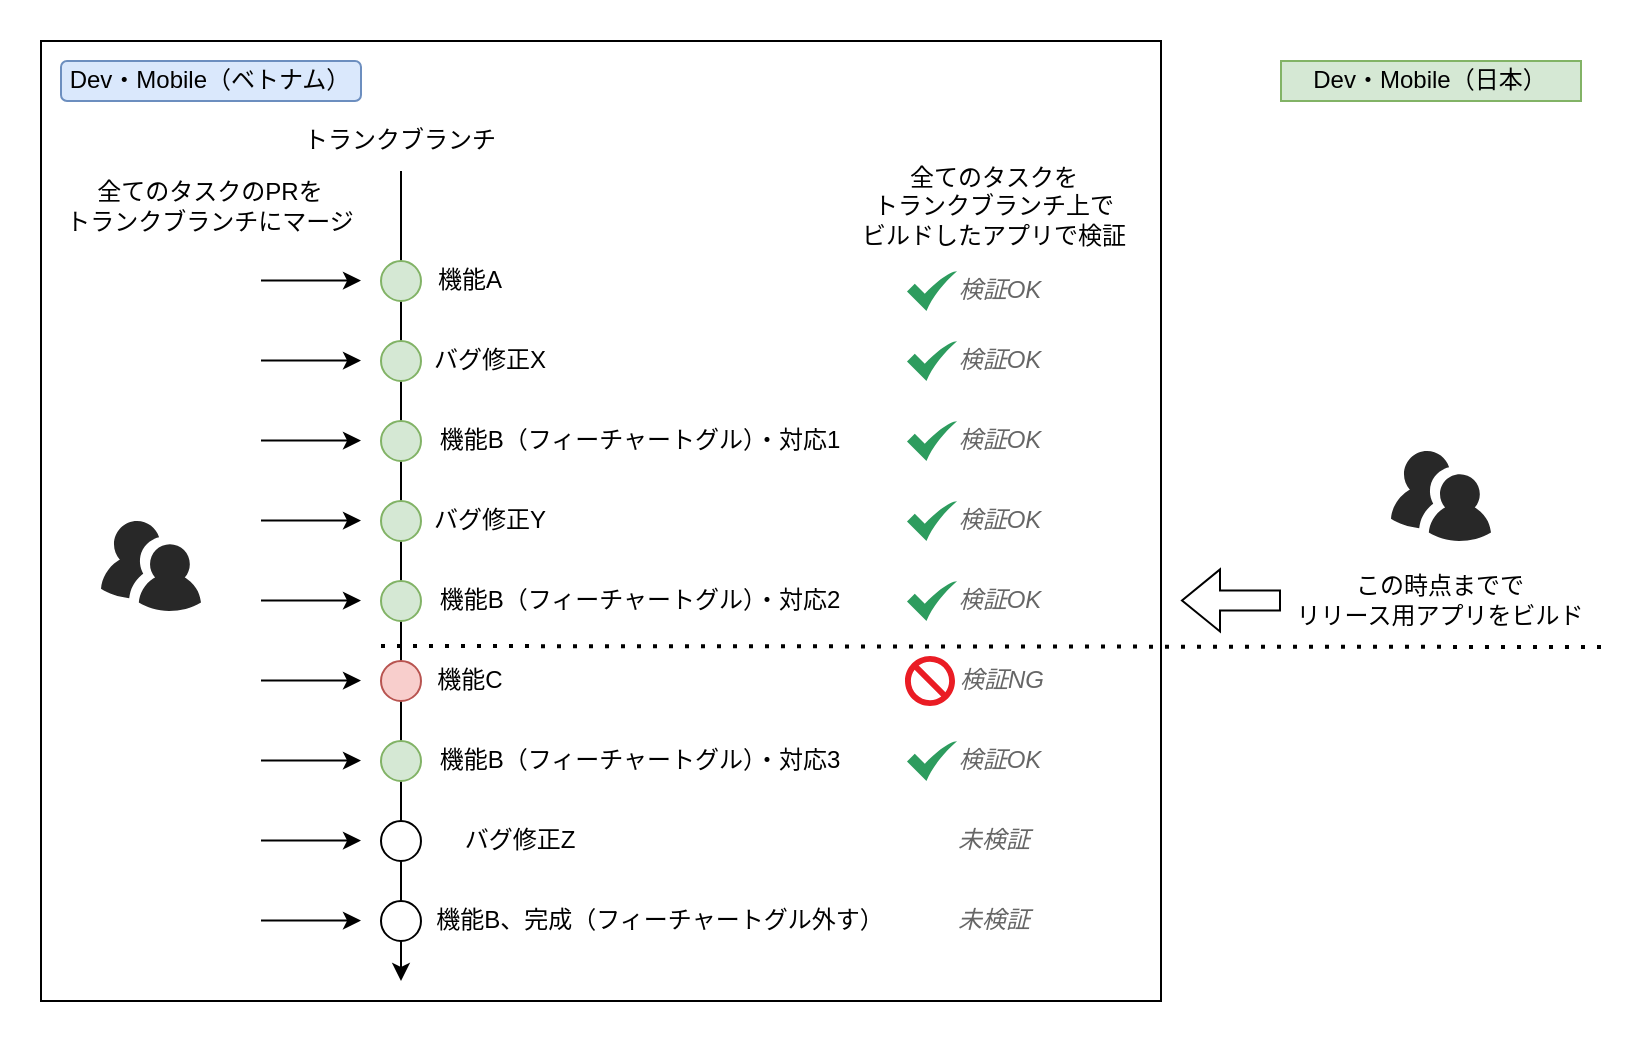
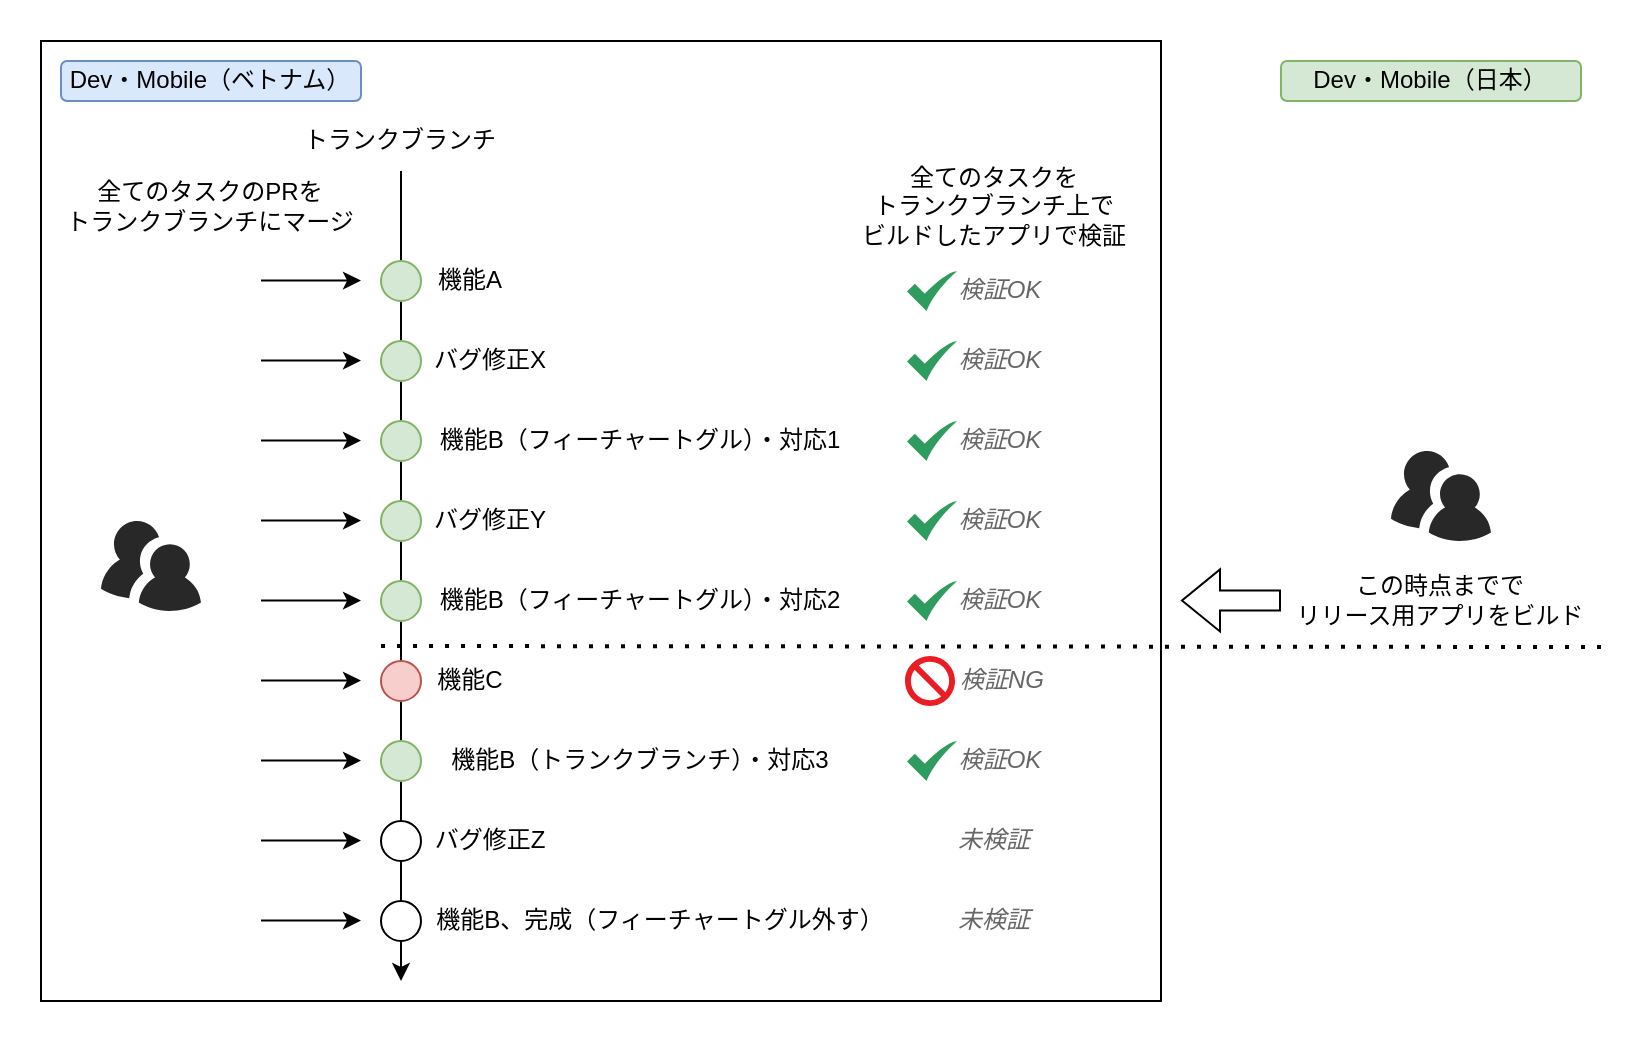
node "Dev・Mobile（日本）": shape rectangle -> rounded rectangle
node "機能B（フィーチャートグル）・対応3": label "機能B（フィーチャートグル）・対応3" -> "機能B（トランクブランチ）・対応3"
node "バグ修正Z": moved (521, 841) -> (491, 841)
